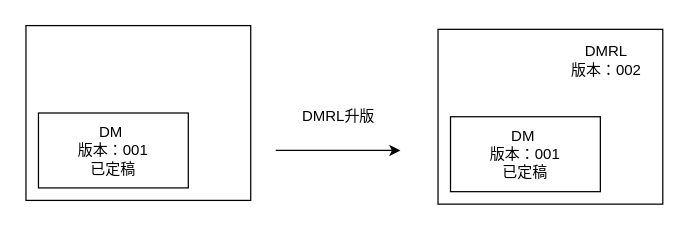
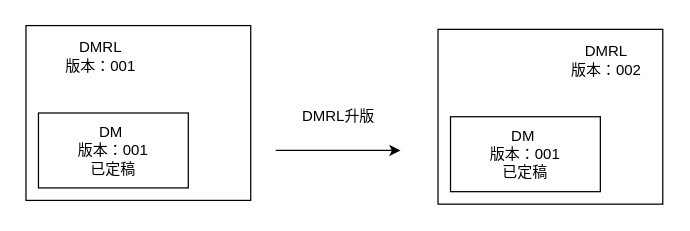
node "DMRL 版本：001": added
